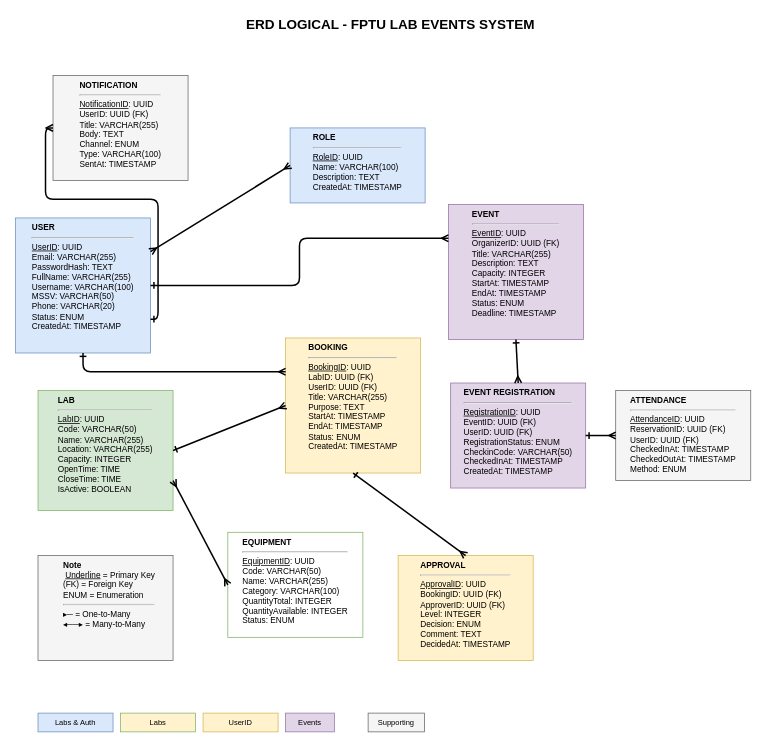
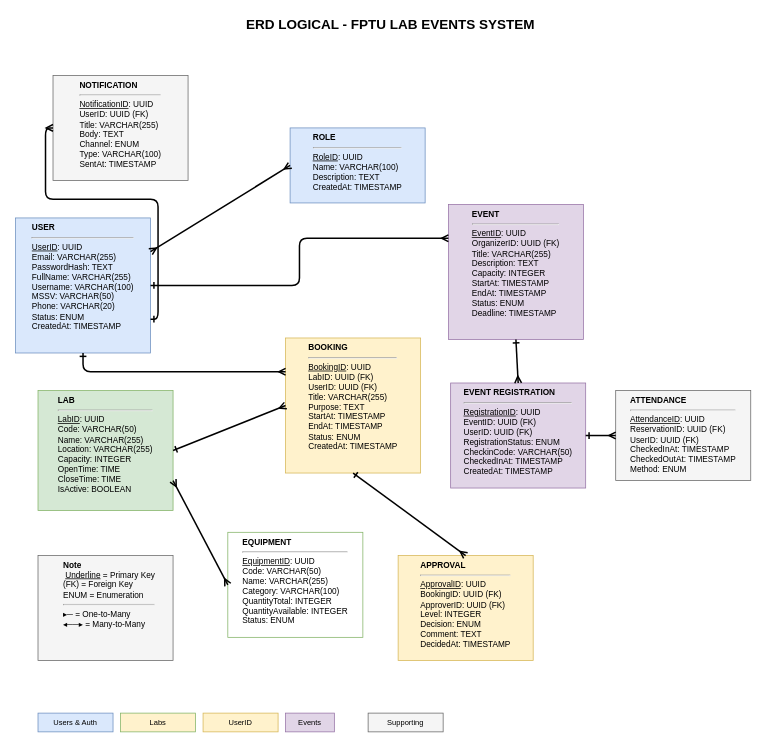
node "Supporting": size 56x19 -> 75x19
node "Labs & Auth": label "Labs & Auth" -> "Users & Auth"
